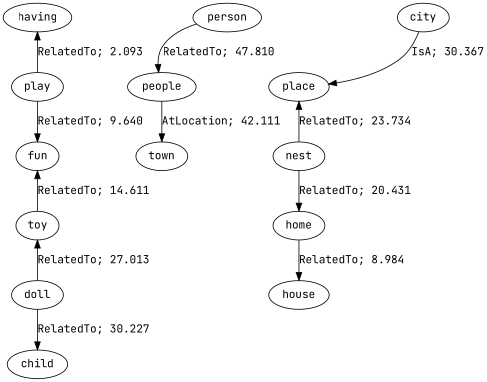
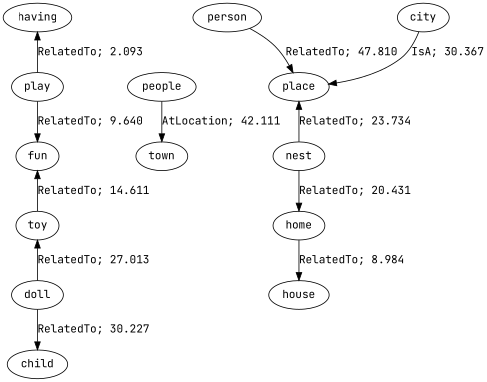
edge "person" -> "people": now "person" -> "place"
